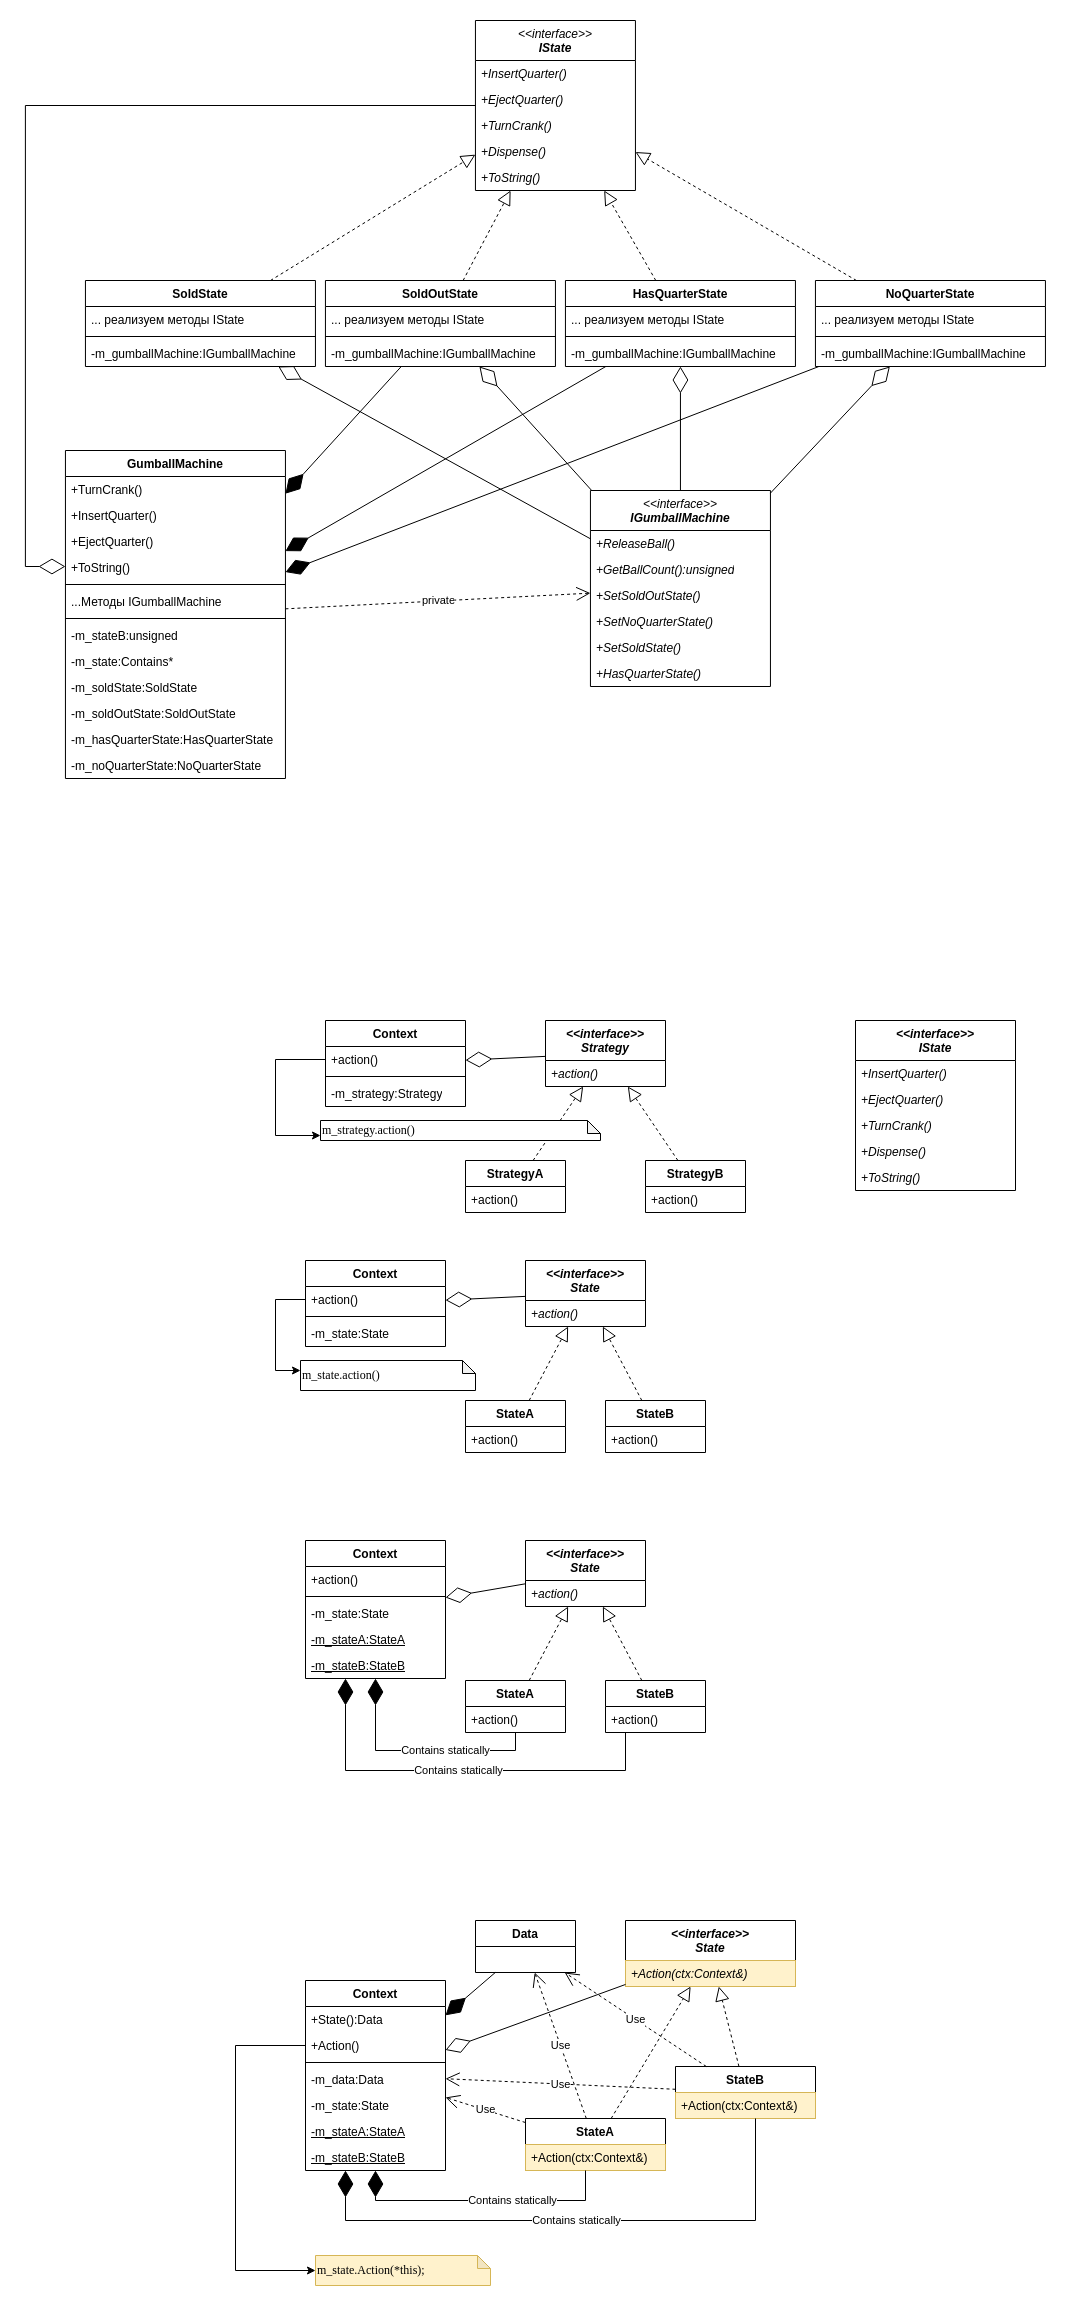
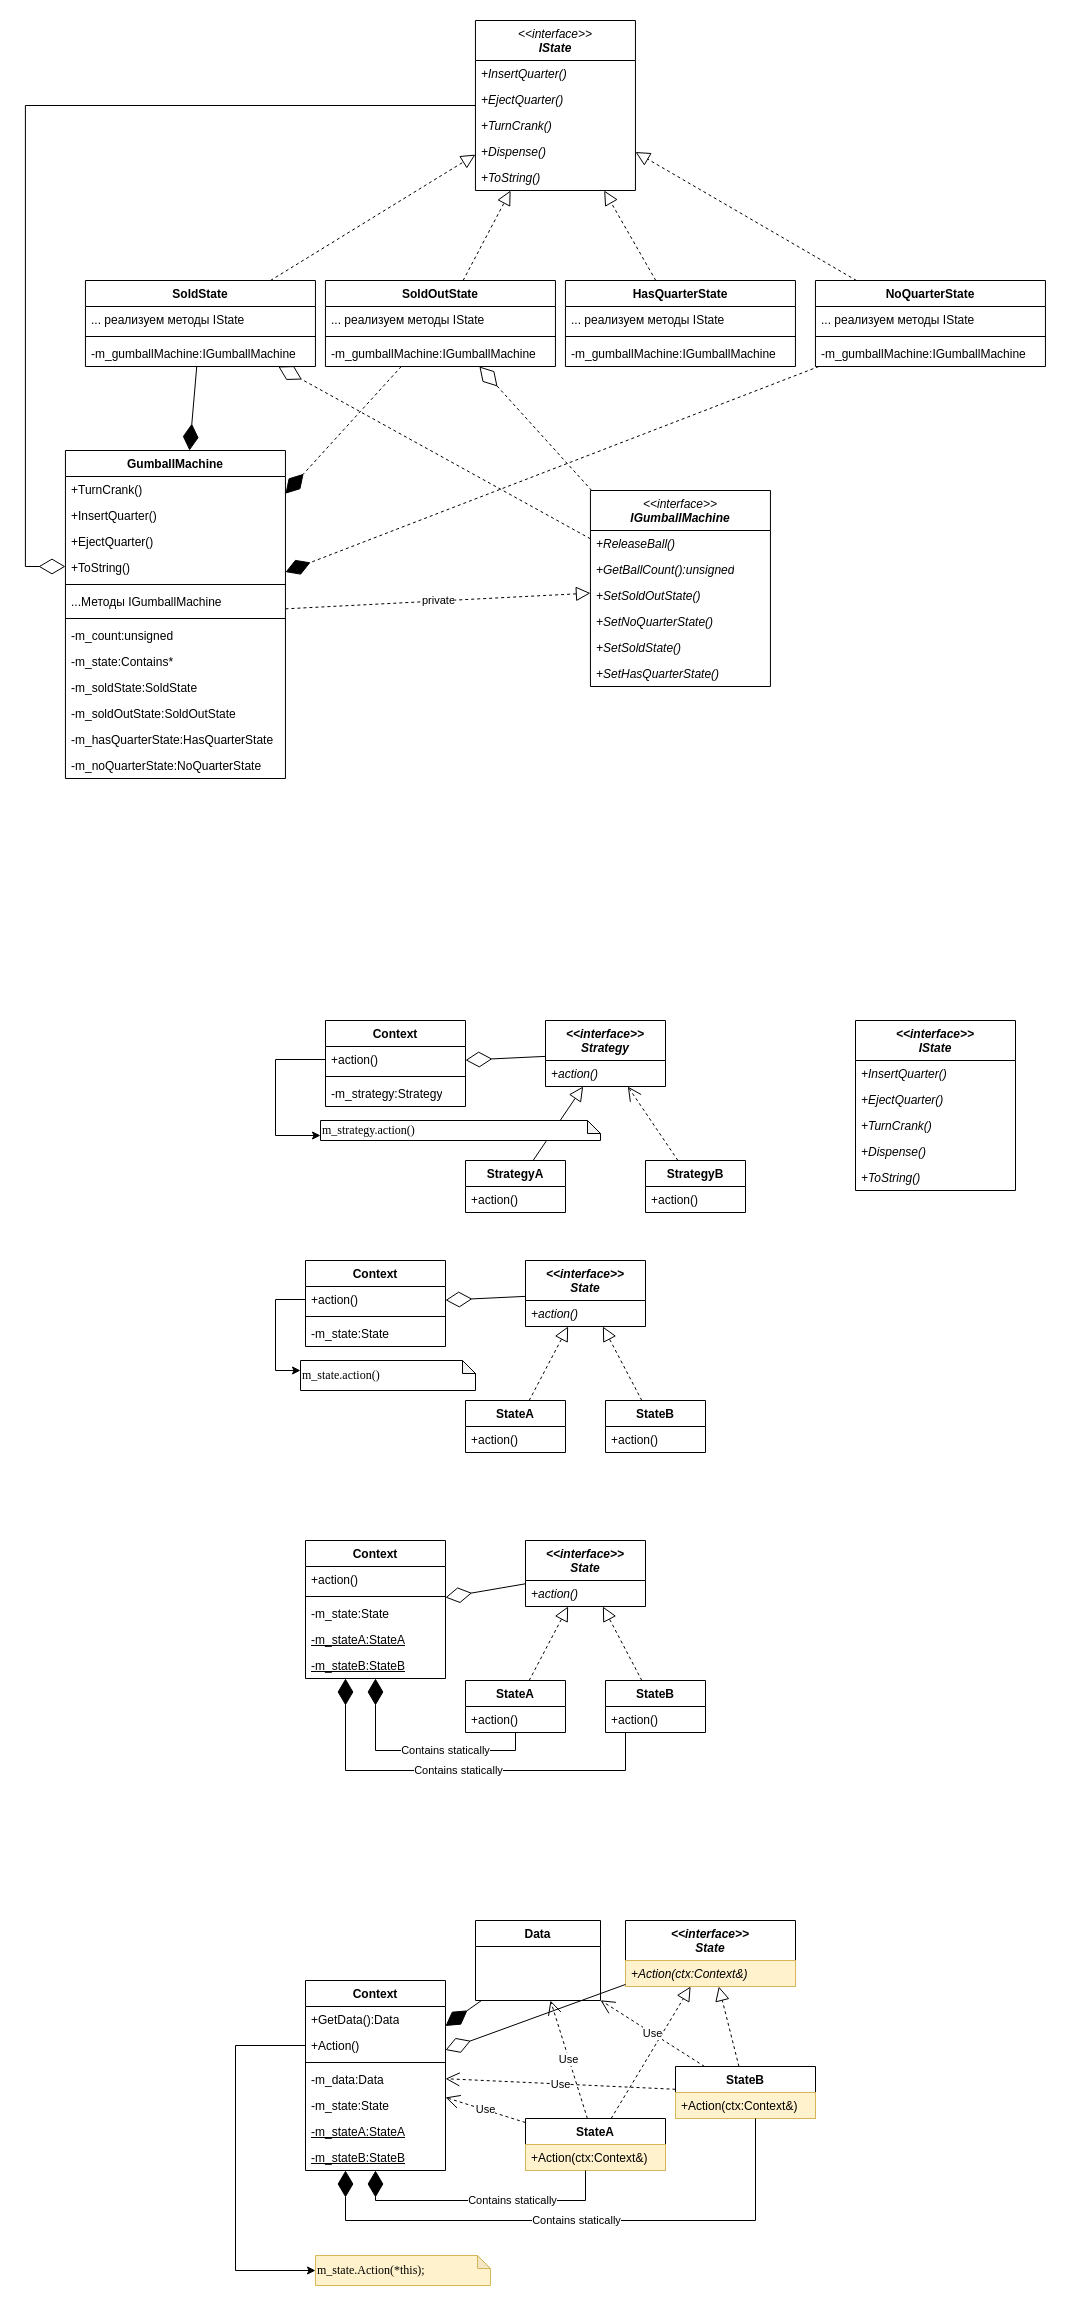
edge "SoldState" -> "GumballMachine": added
edge "SoldOutState" -> "GumballMachine": style solid -> dashed
edge "<<interface>> IGumballMachine" -> "SoldOutState": style solid -> dashed
edge "<<interface>> IGumballMachine" -> "NoQuarterState": removed
edge "<<interface>> IGumballMachine" -> "HasQuarterState": removed
edge "HasQuarterState" -> "GumballMachine": removed
edge "<<interface>> IGumballMachine" -> "SoldState": style solid -> dashed
edge "NoQuarterState" -> "GumballMachine": style solid -> dashed
edge "GumballMachine" -> "<<interface>> IGumballMachine": arrowhead open -> block
node "-m_stateB:unsigned": label "-m_stateB:unsigned" -> "-m_count:unsigned"
node "+HasQuarterState()": label "+HasQuarterState()" -> "+SetHasQuarterState()"
edge "StrategyB" -> "<<interface>> Strategy": arrowhead block -> open
edge "StrategyA" -> "<<interface>> Strategy": style dashed -> solid
node "Data": size 100x52 -> 125x80
node "+State():Data": label "+State():Data" -> "+GetData():Data"
